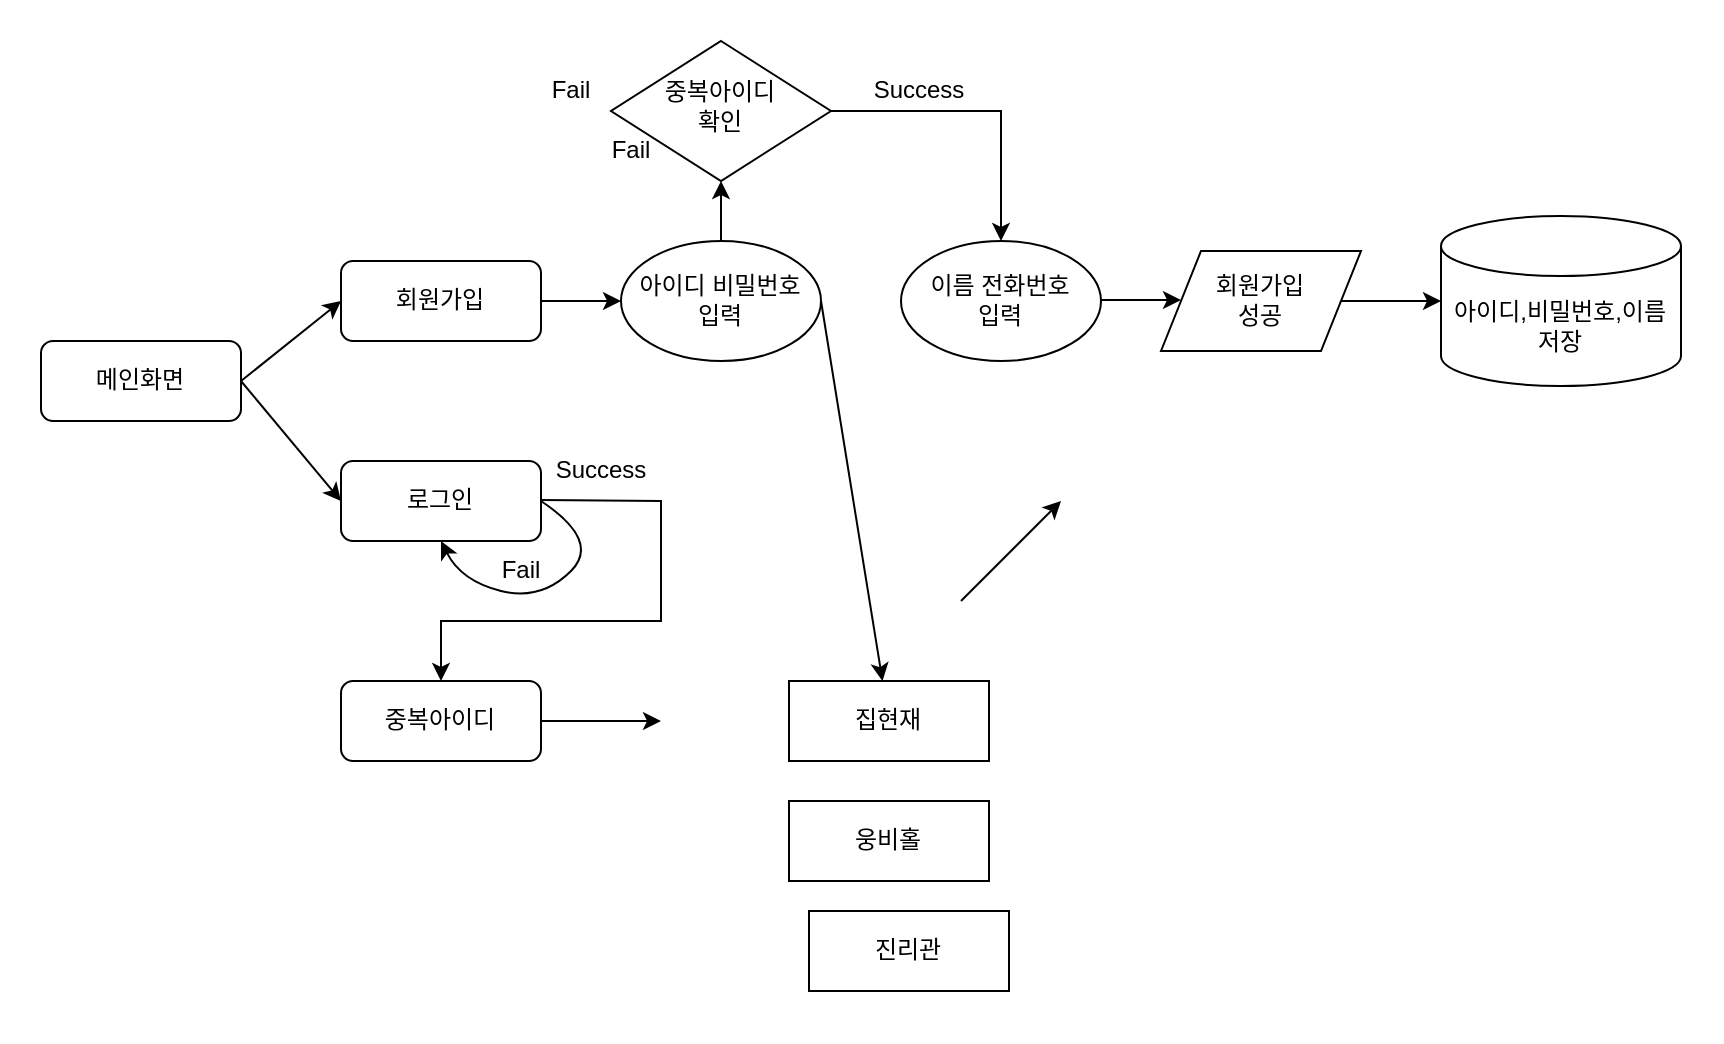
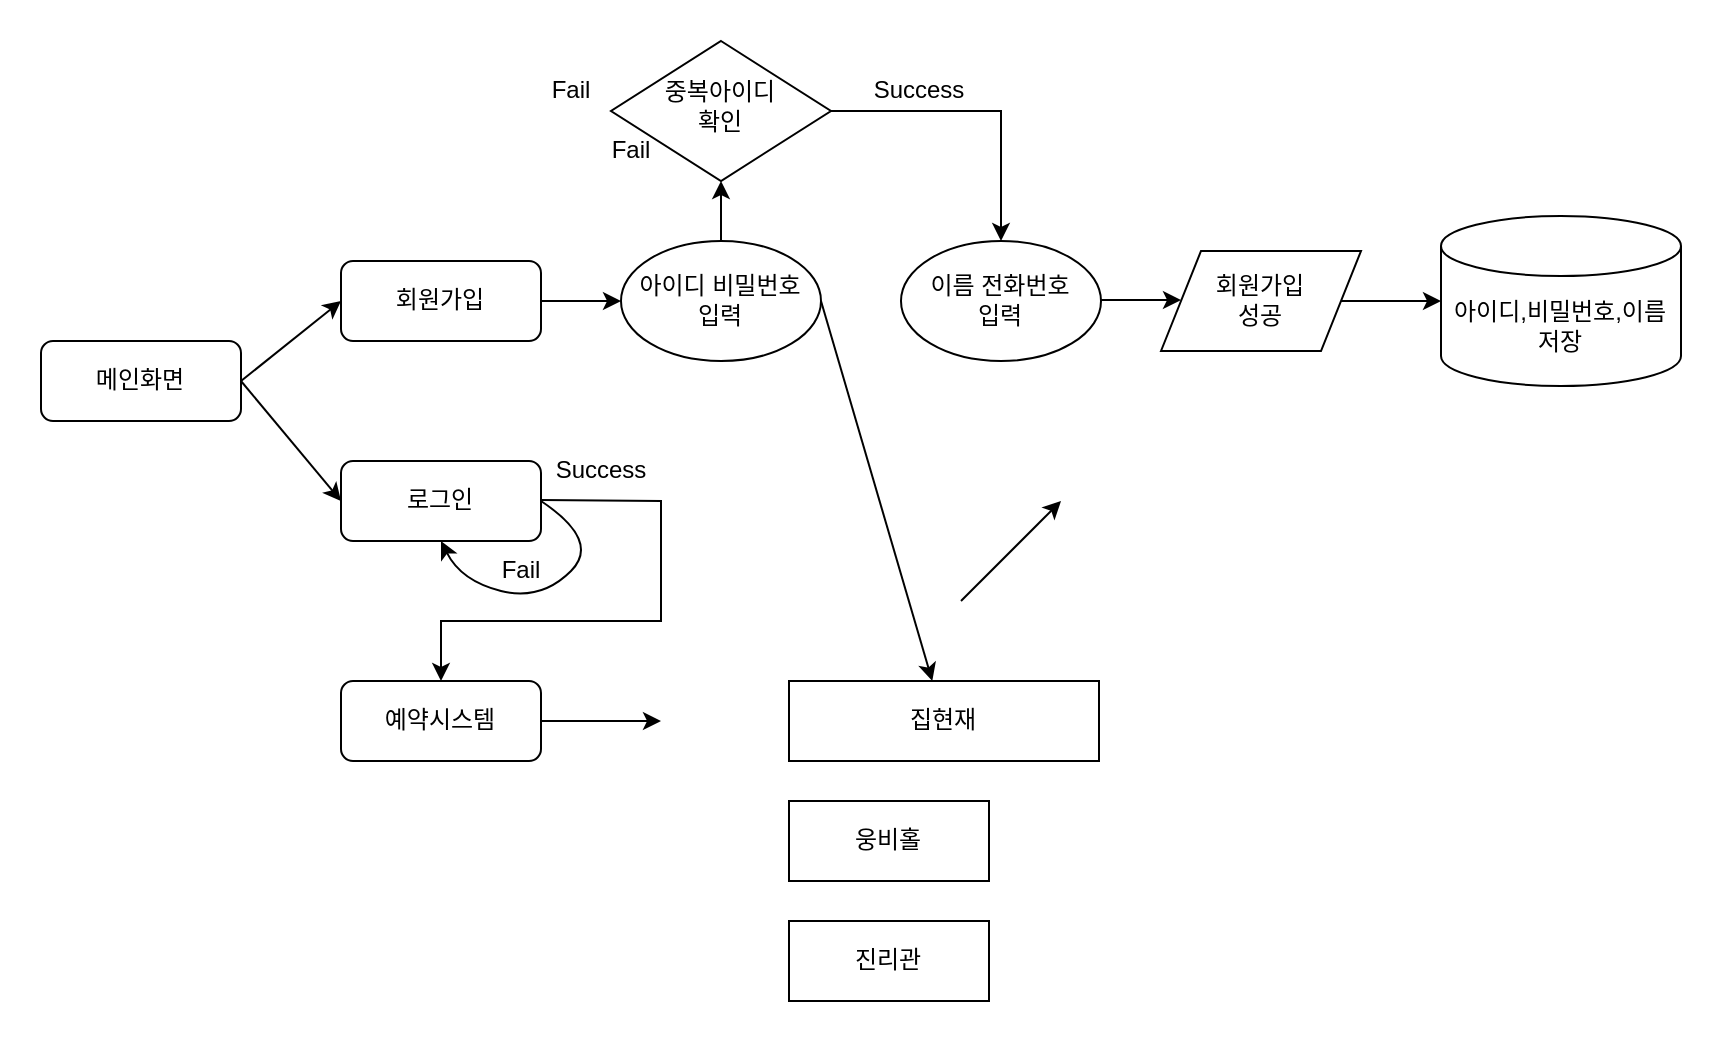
node "중복아이디": label "중복아이디" -> "예약시스템"
node "집현재": size 200x80 -> 310x80
node "진리관": moved (909, 951) -> (889, 961)
